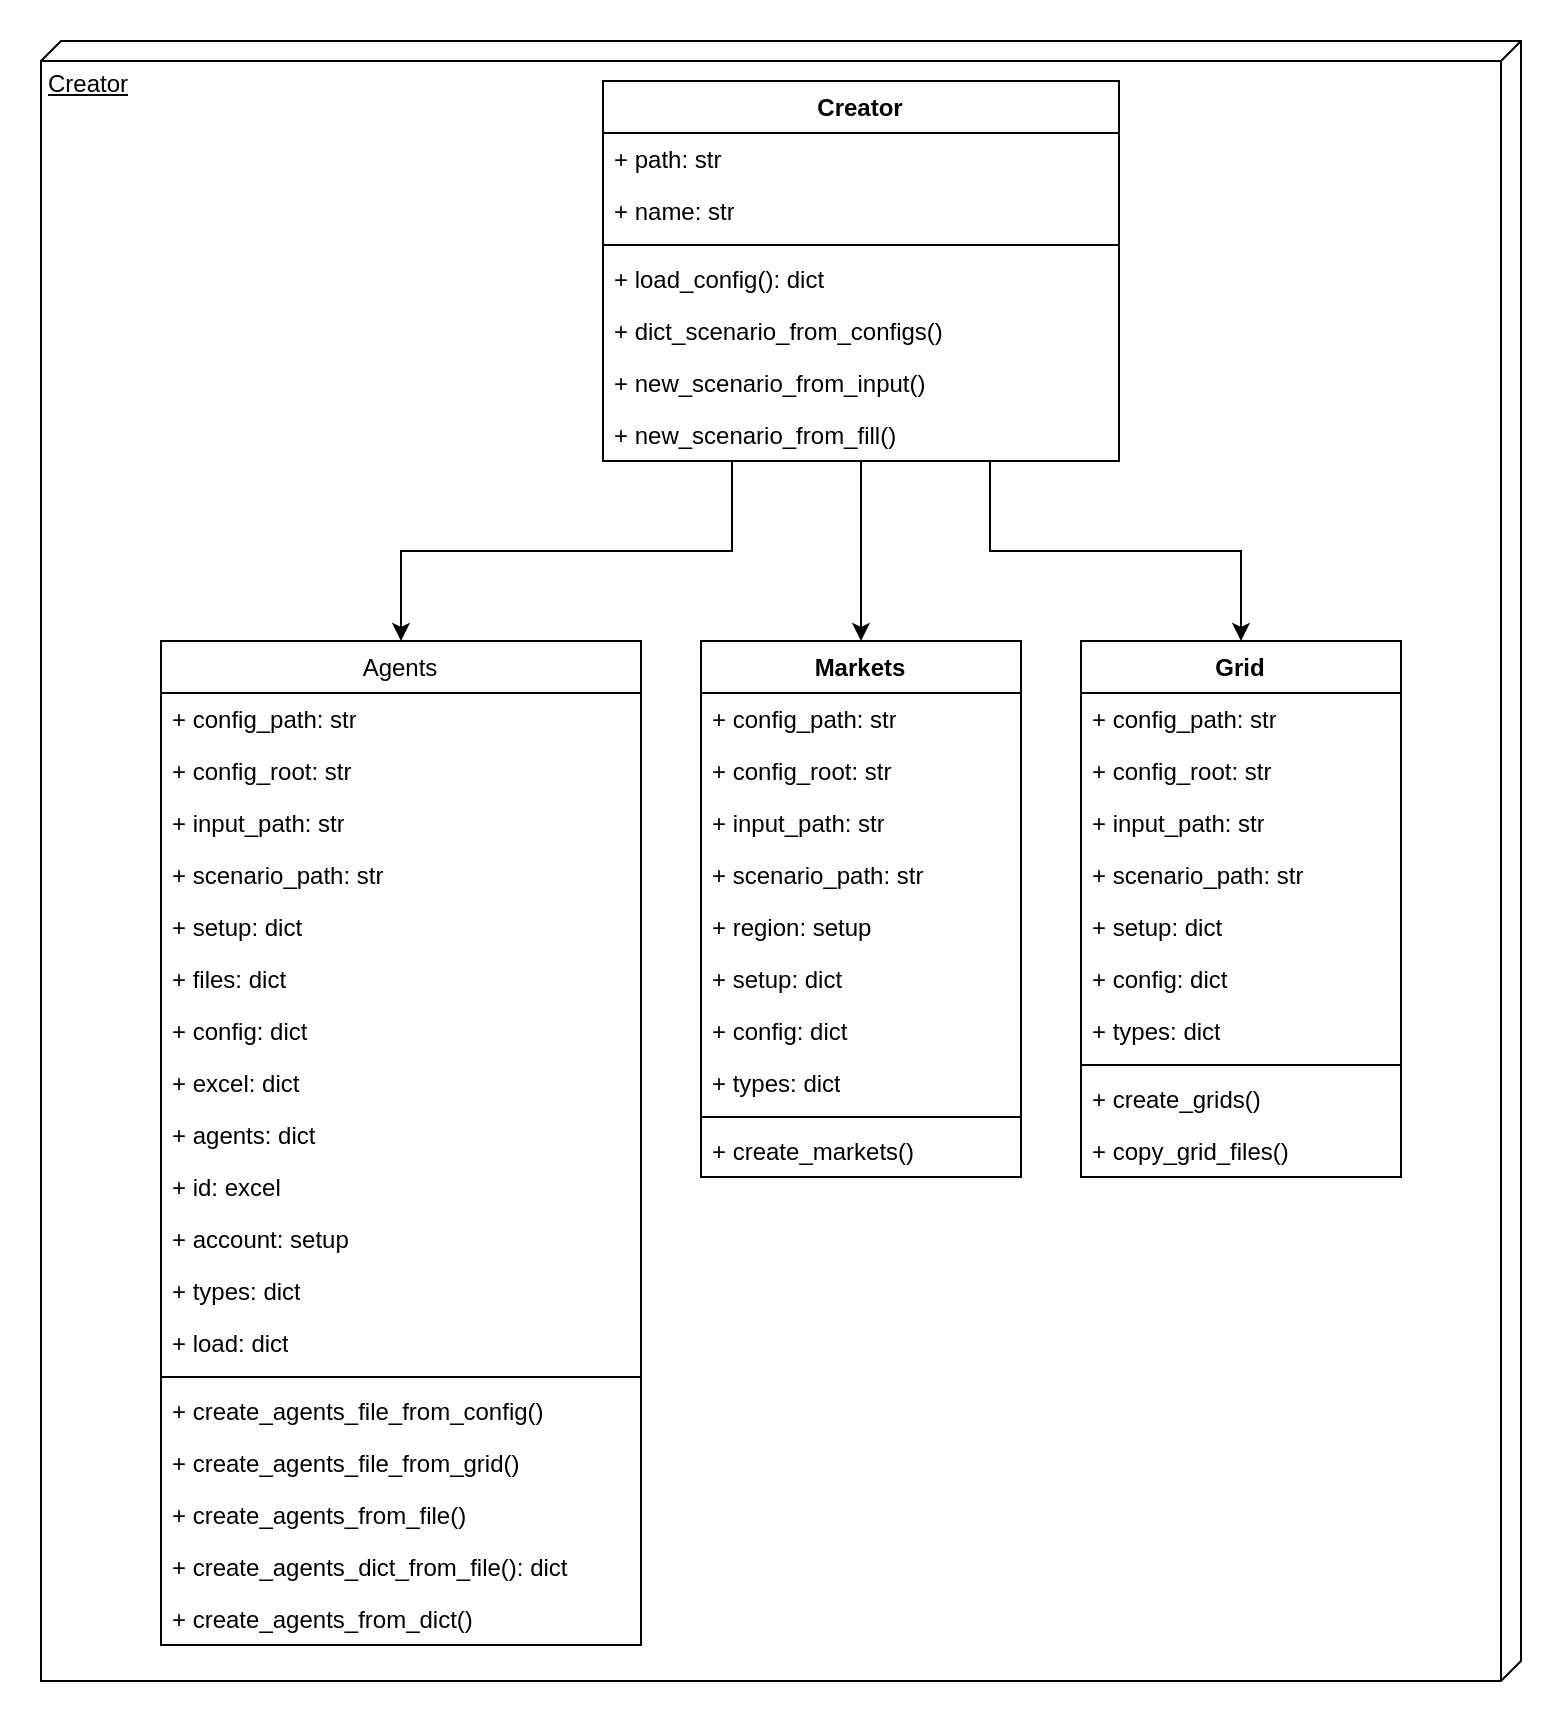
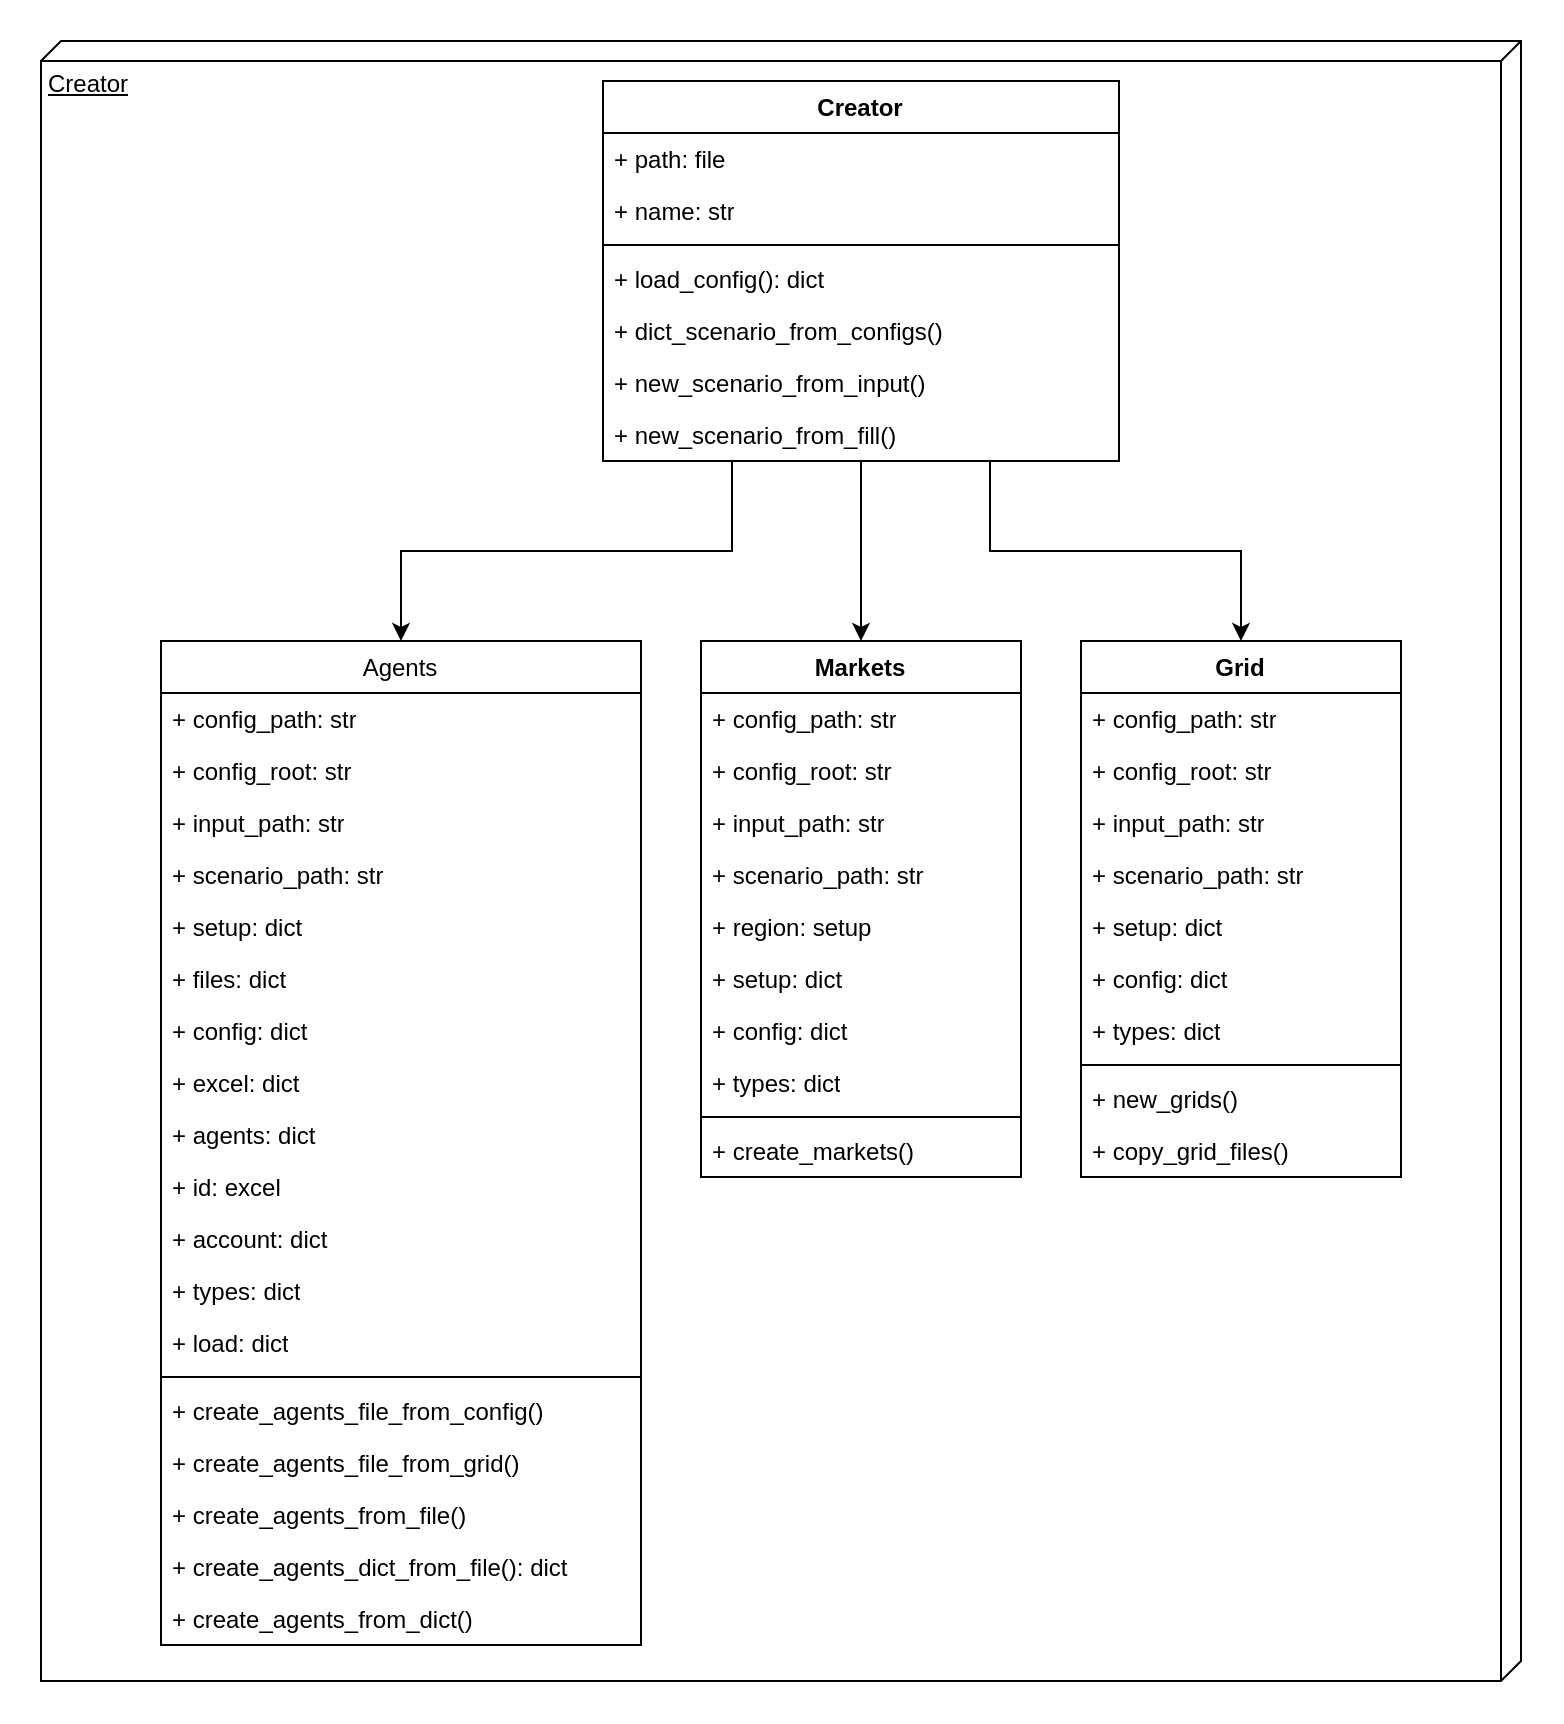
node "+ path: str": label "+ path: str" -> "+ path: file"
node "+ create_grids()": label "+ create_grids()" -> "+ new_grids()"
node "+ account: setup": label "+ account: setup" -> "+ account: dict"
